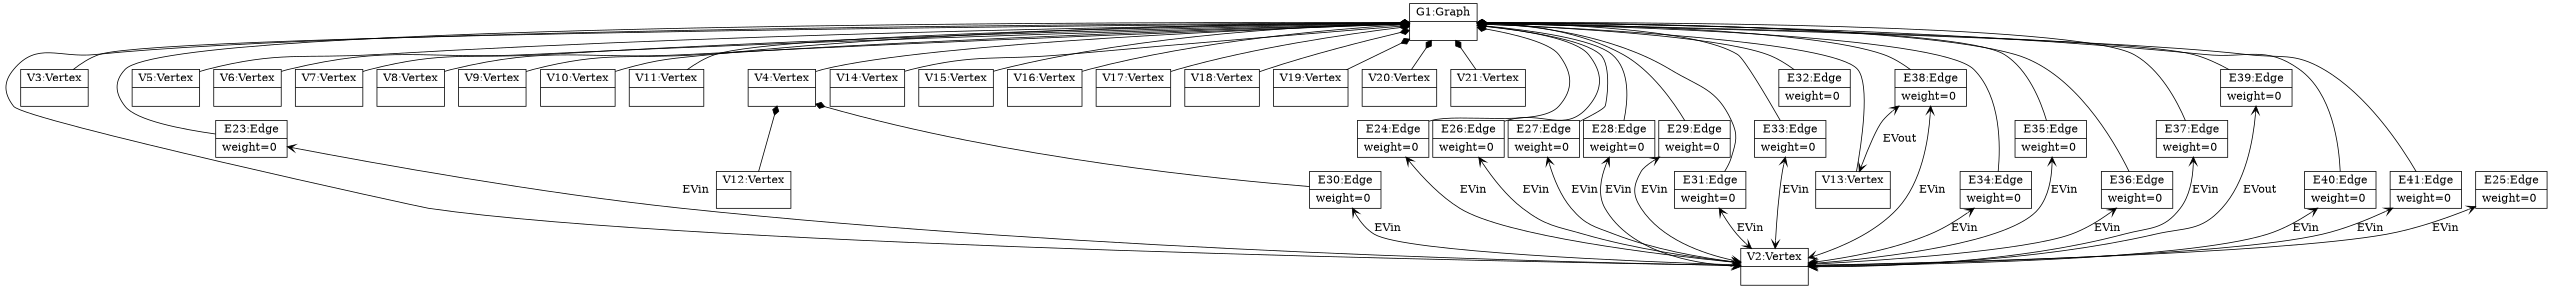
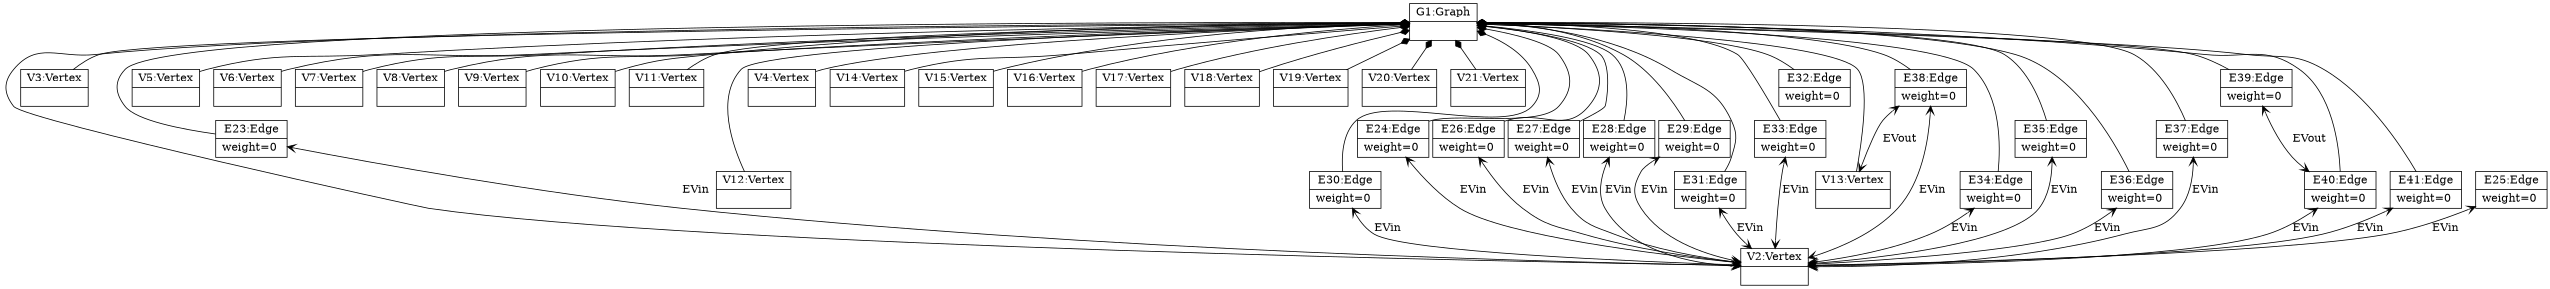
edge "V4:Vertex" -- "V12:Vertex": now "G1:Graph" -- "V12:Vertex"
edge "V4:Vertex" -- "E30:Edge": now "G1:Graph" -- "E30:Edge"
edge "E39:Edge" -- "V2:Vertex": now "E39:Edge" -- "E40:Edge"
